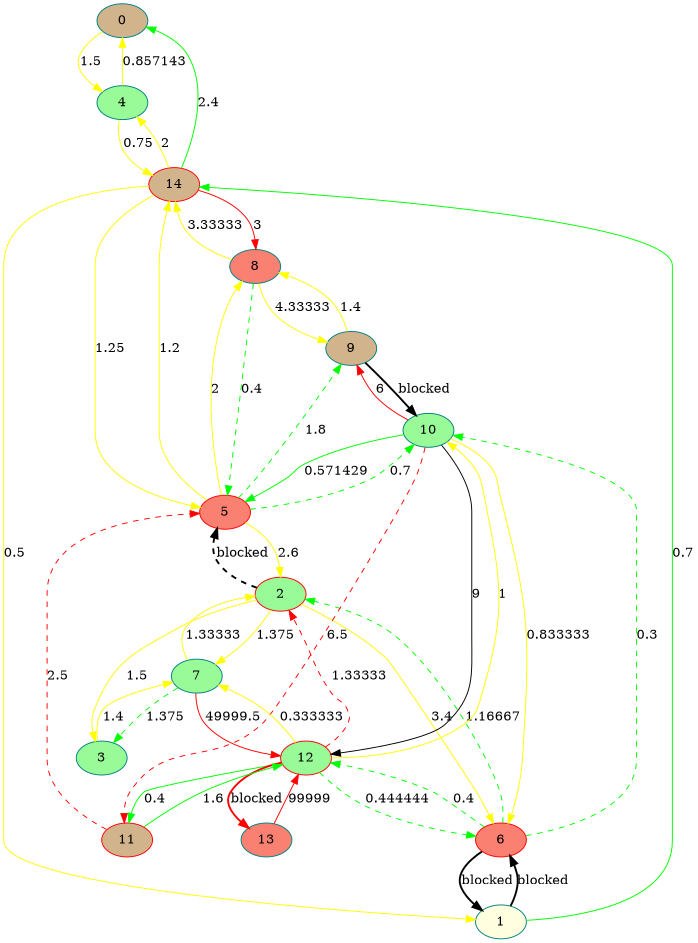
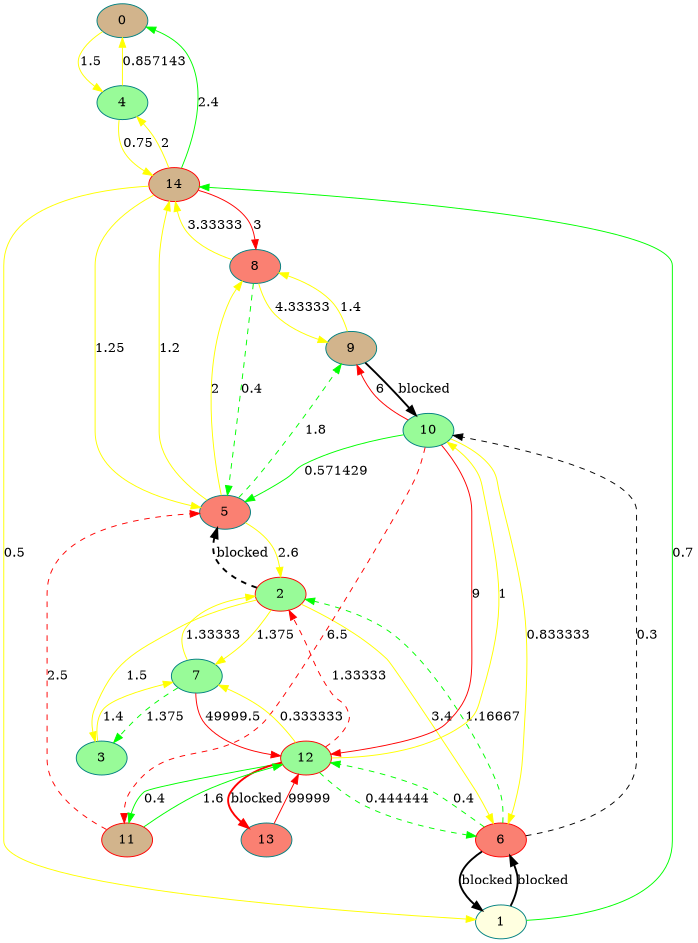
edge "5" -> "10": removed, label "0.7"
node "5": color red -> teal
edge "6" -> "10": color green -> black
edge "10" -> "12": color black -> red
